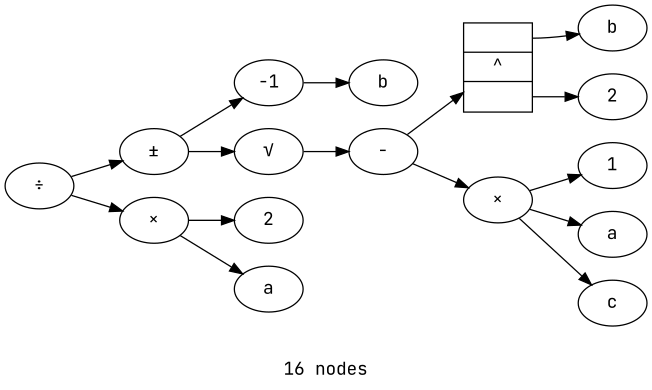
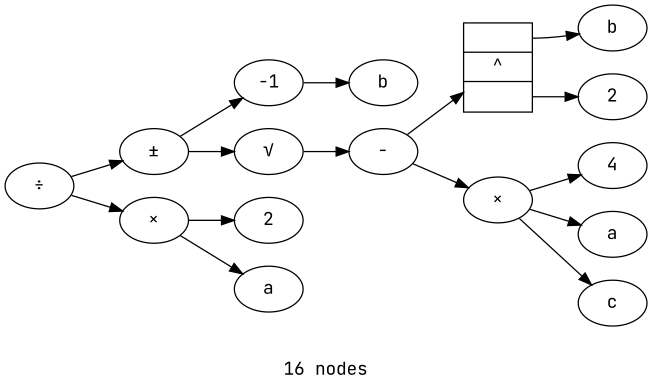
node "1": label "1" -> "4"
